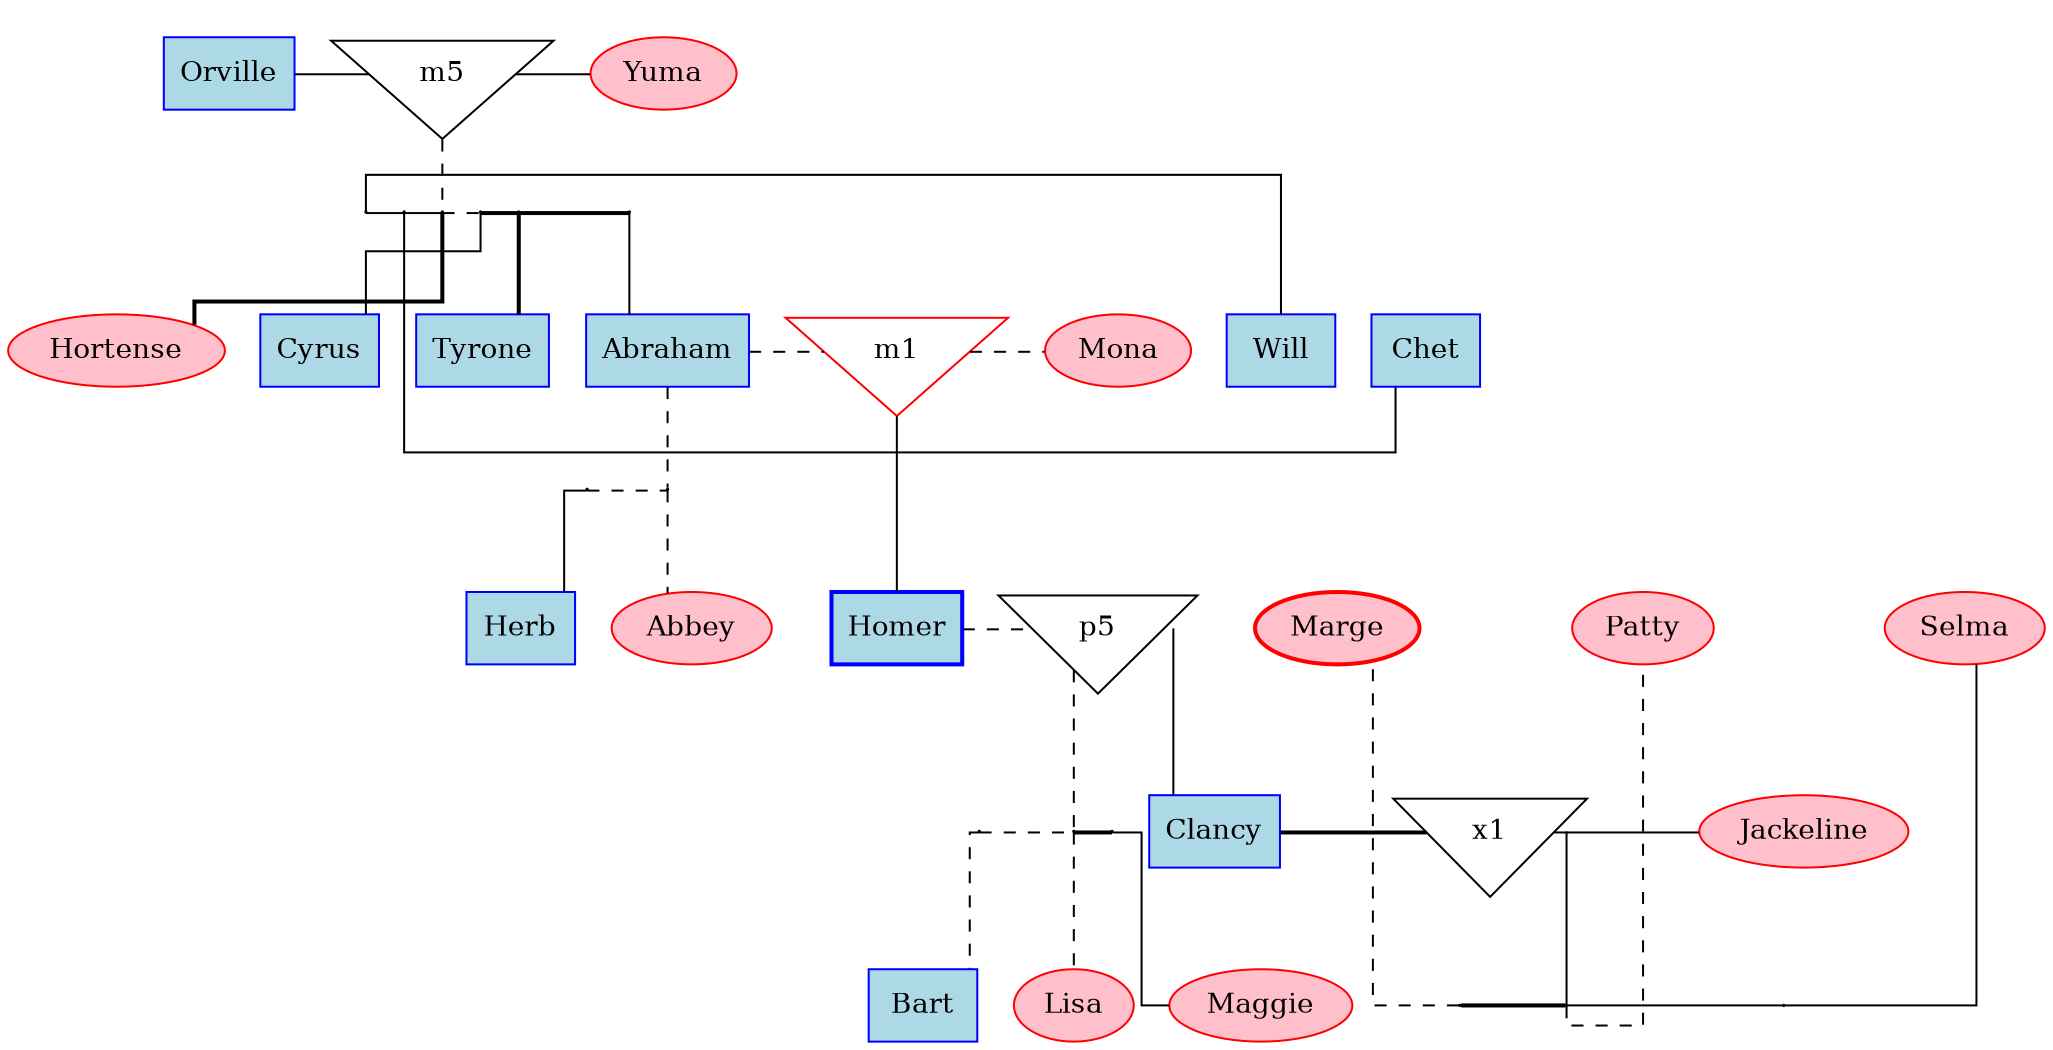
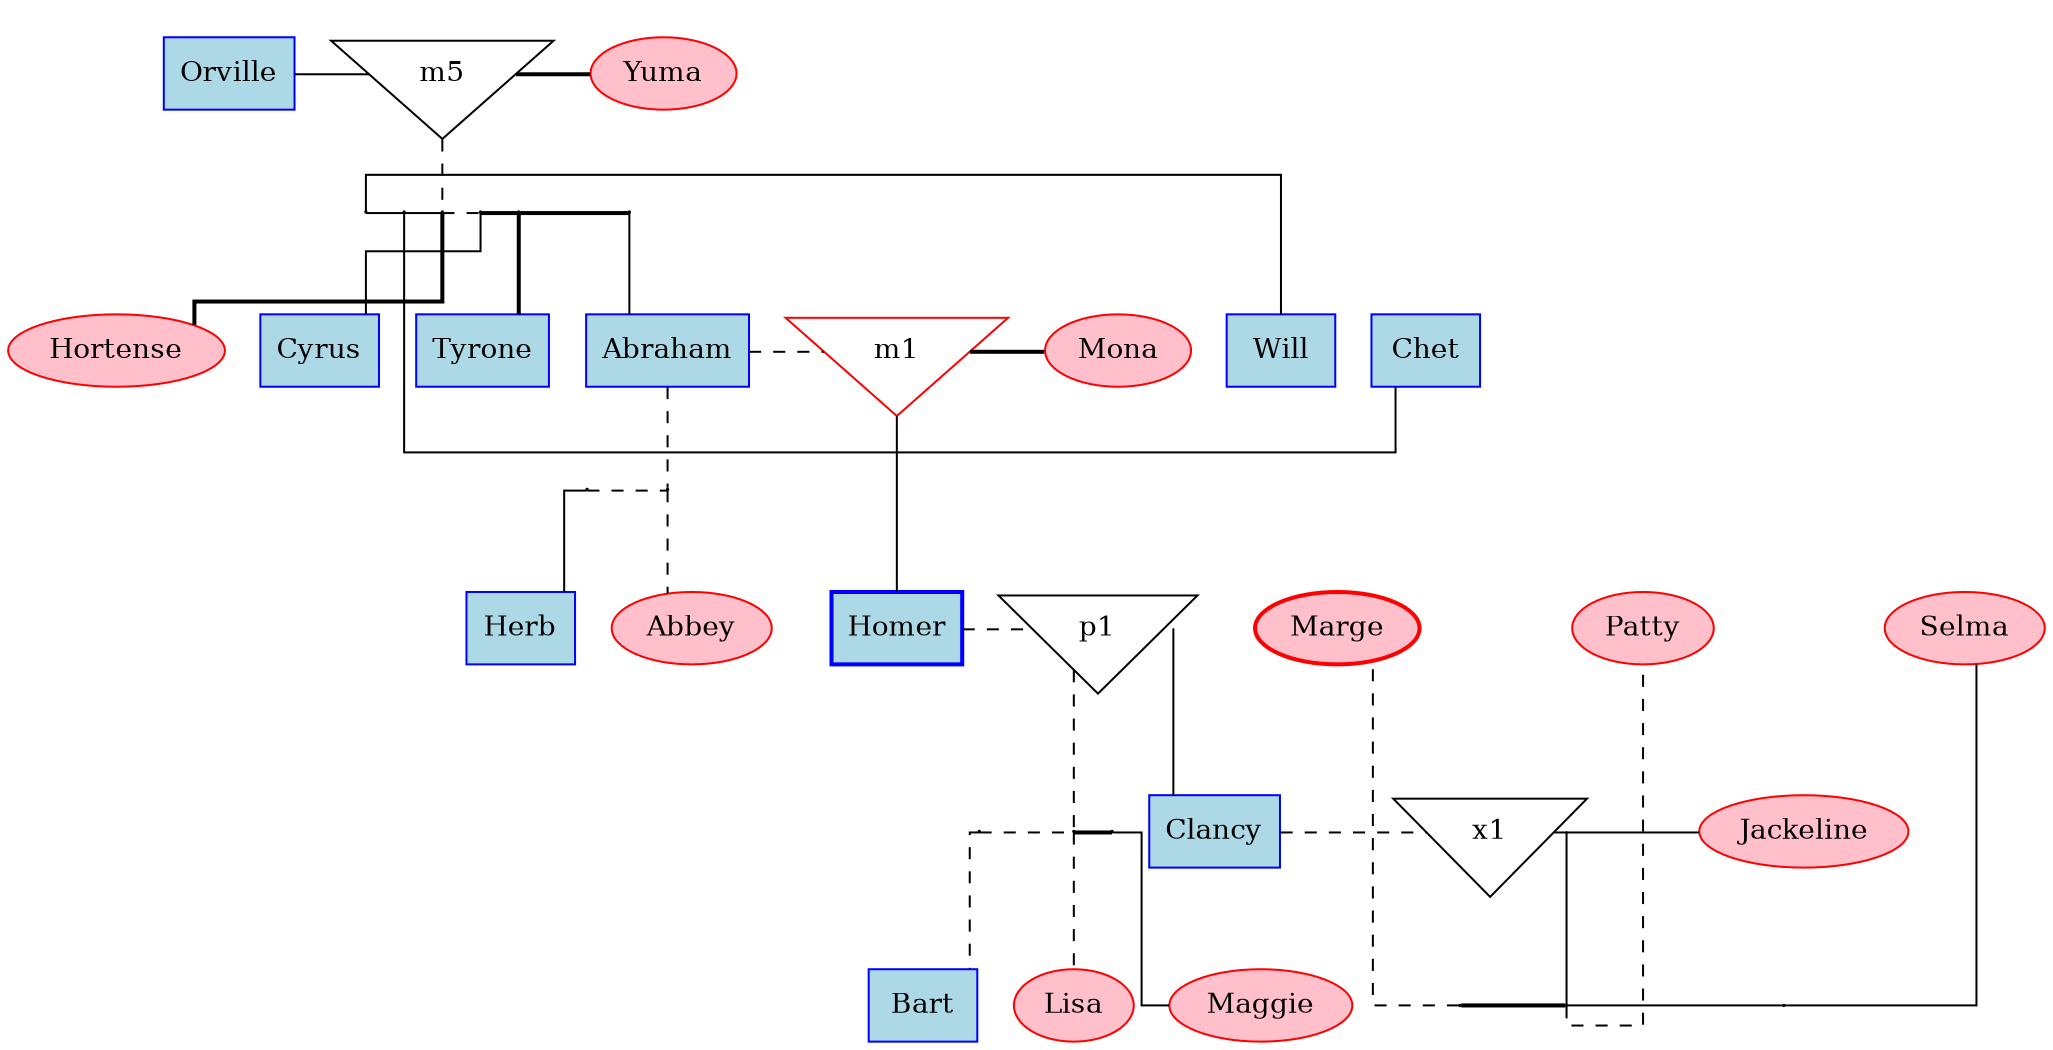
edge "m5" -- "Yuma": style solid -> bold
edge "m1" -- "Mona": style dashed -> bold
node "p5": label "p5" -> "p1"
edge "Clancy" -- "x1": style bold -> dashed
